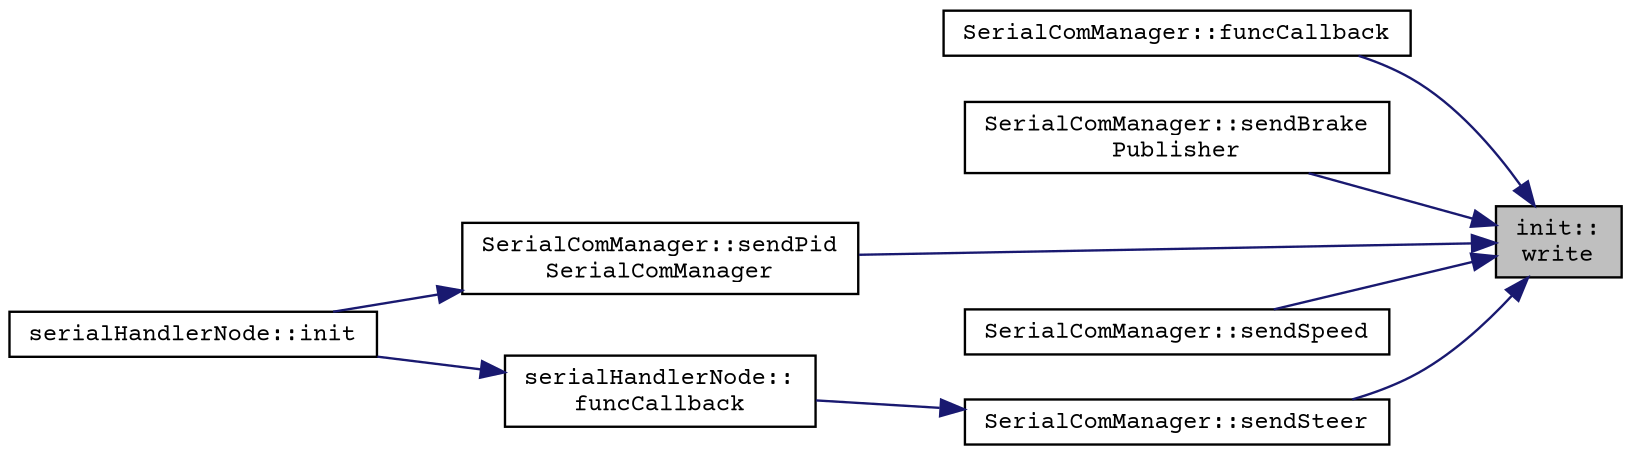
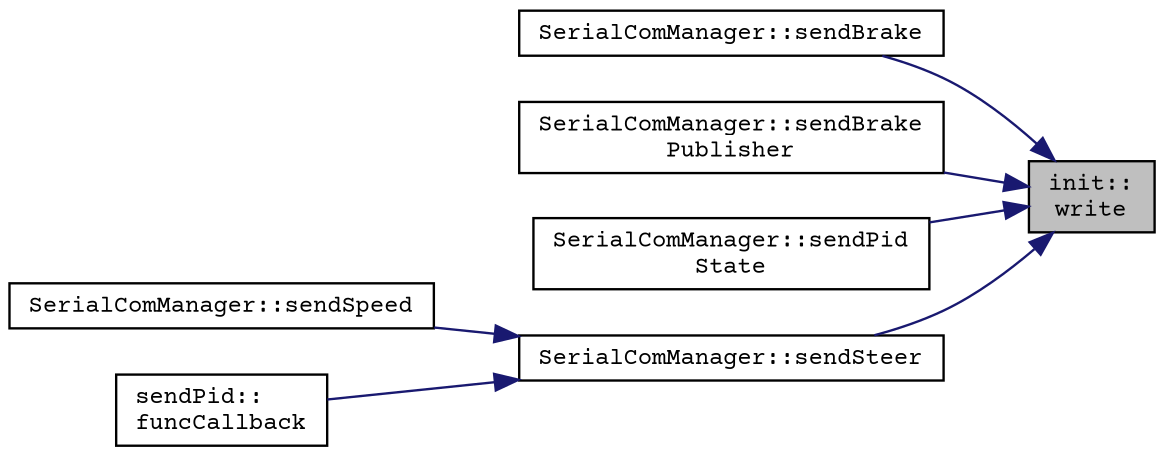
node "SerialComManager::funcCallback": label "SerialComManager::funcCallback" -> "SerialComManager::sendBrake"
node "SerialComManager::sendPid SerialComManager": label "SerialComManager::sendPid SerialComManager" -> "SerialComManager::sendPid State"
edge "SerialComManager::sendSpeed" -> "init:: write": now "SerialComManager::sendSpeed" -> "SerialComManager::sendSteer"
node "serialHandlerNode::init": removed
node "serialHandlerNode:: funcCallback": label "serialHandlerNode:: funcCallback" -> "sendPid:: funcCallback"
